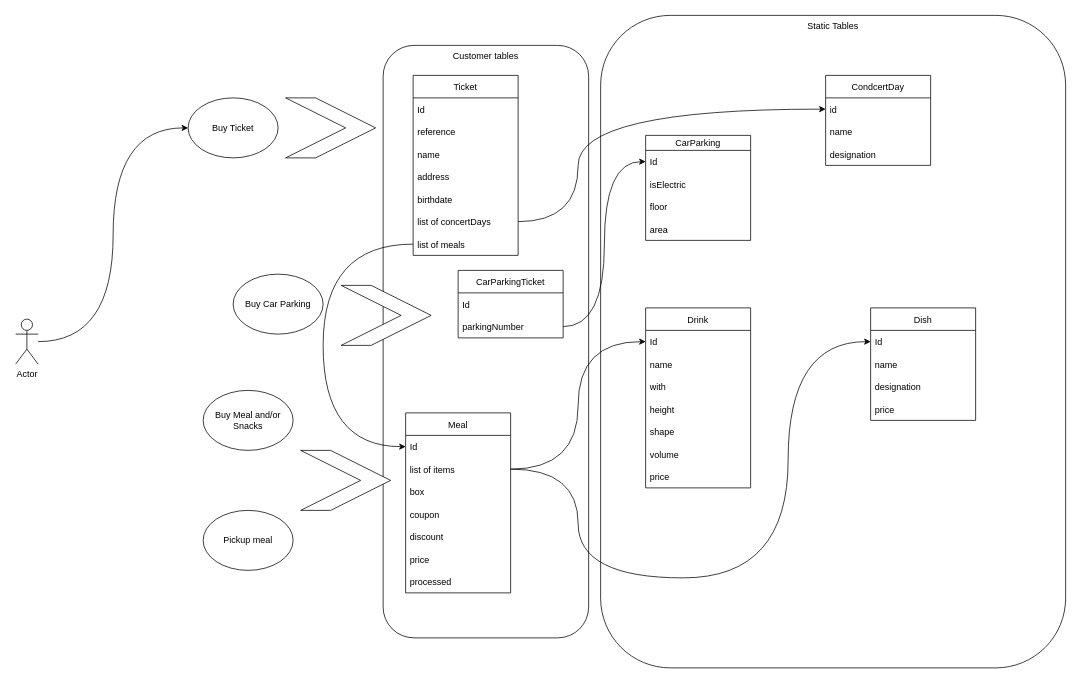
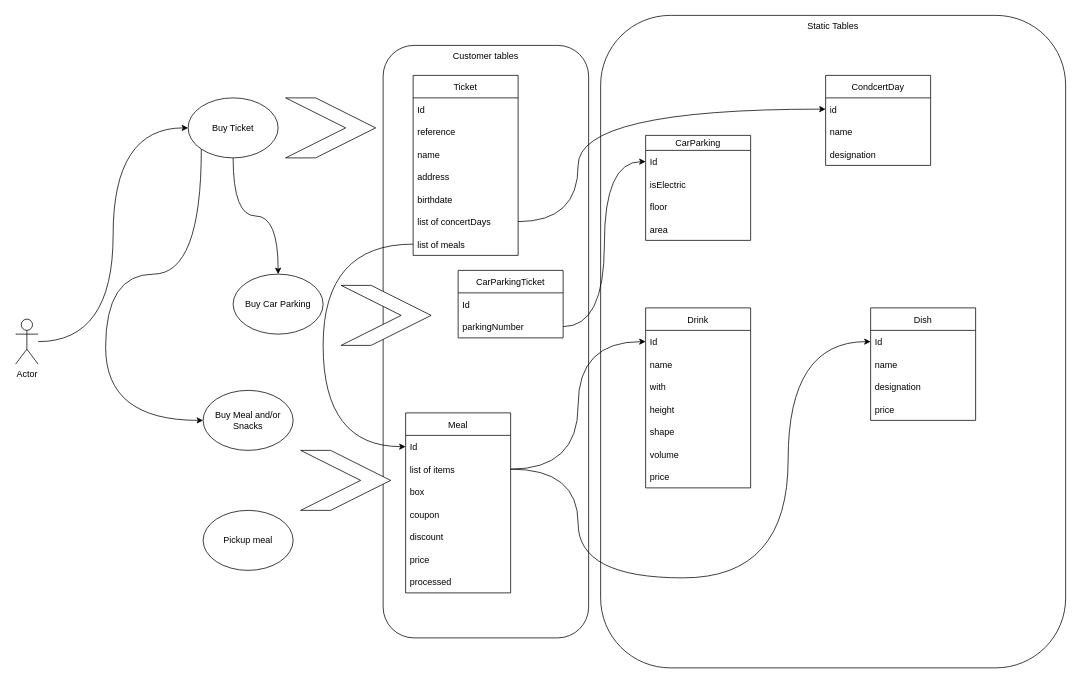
edge "Buy Ticket" -> "Buy Car Parking": added
edge "Buy Ticket" -> "Buy Meal and/or Snacks": added
